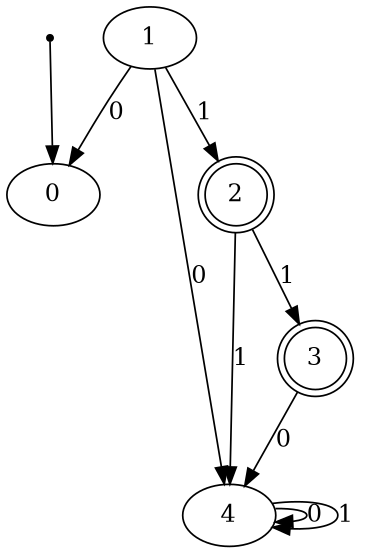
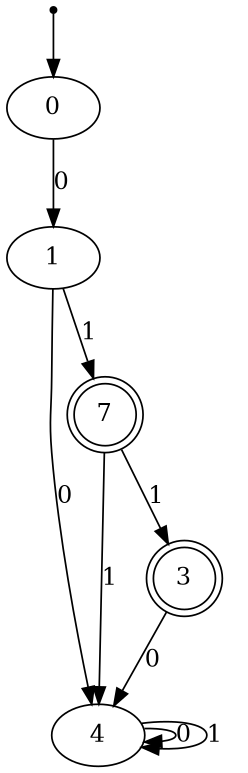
edge "1" -> "0": reversed
node "2": label "2" -> "7"
